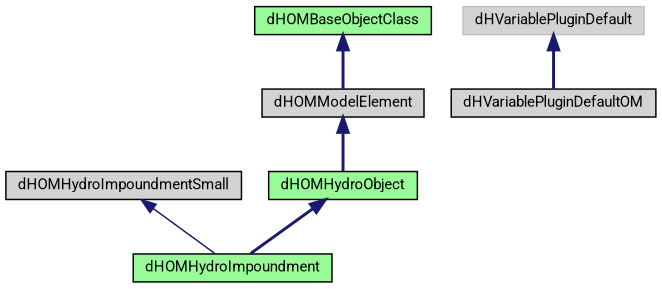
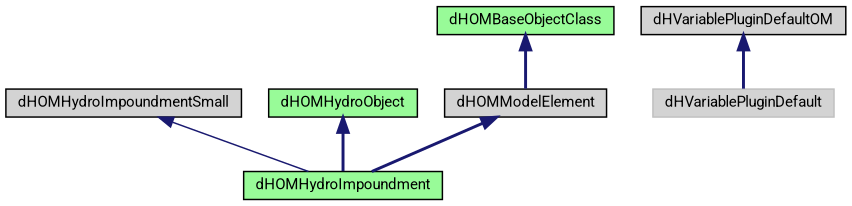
edge "dHVariablePluginDefaultOM" -> "dHVariablePluginDefault": reversed
edge "dHOMHydroObject" -> "dHOMModelElement": now "dHOMHydroImpoundment" -> "dHOMModelElement"
